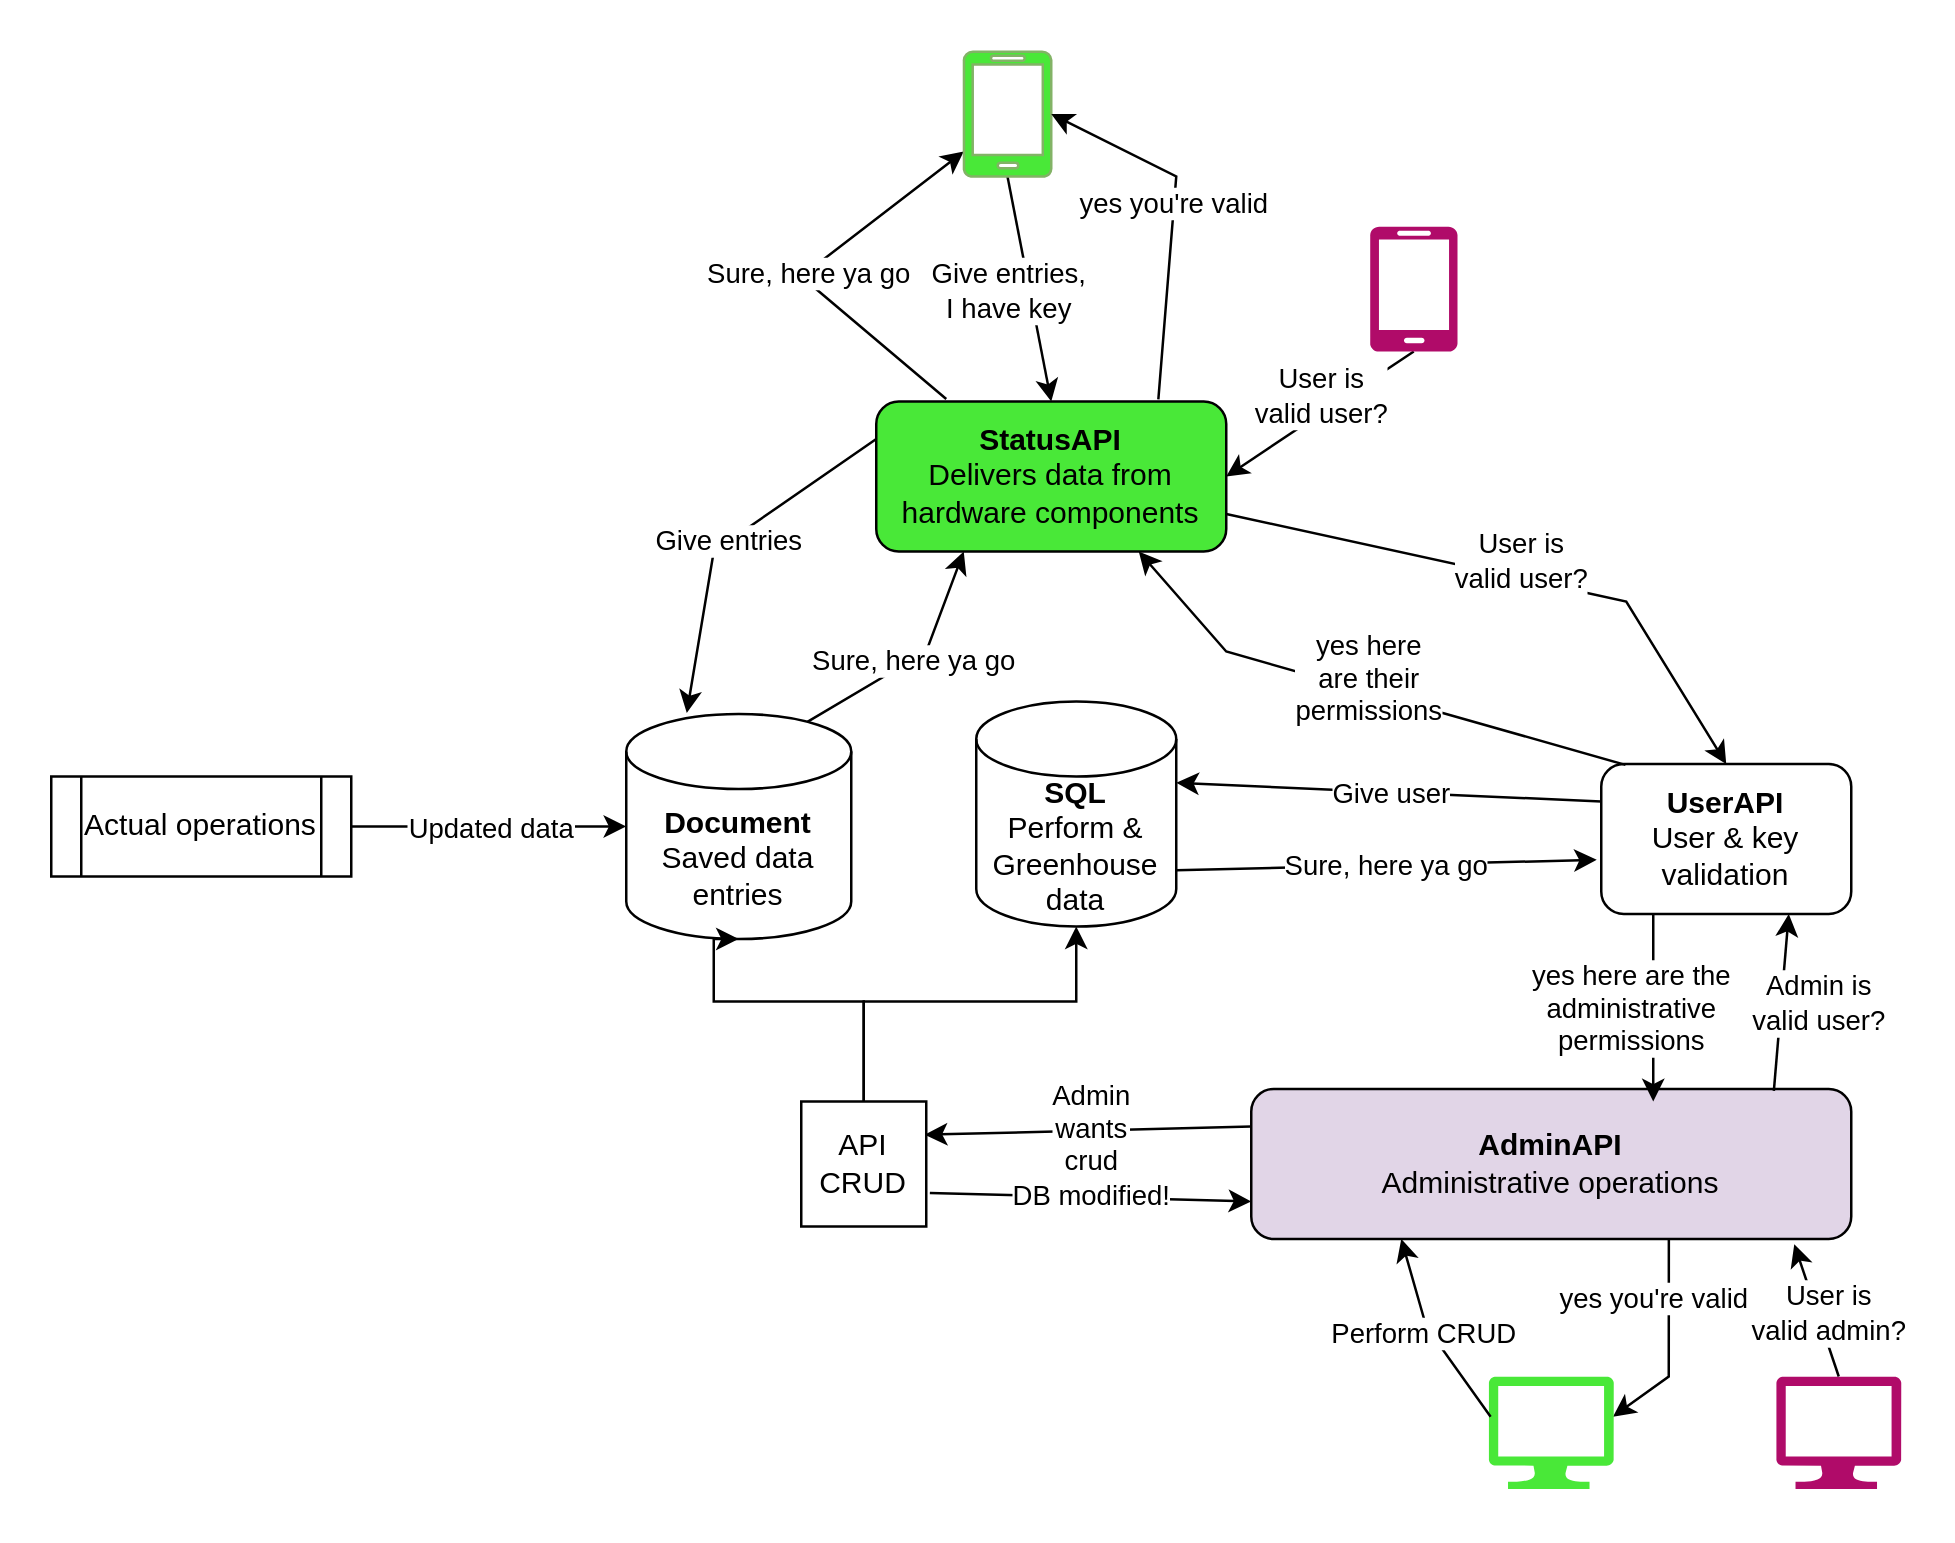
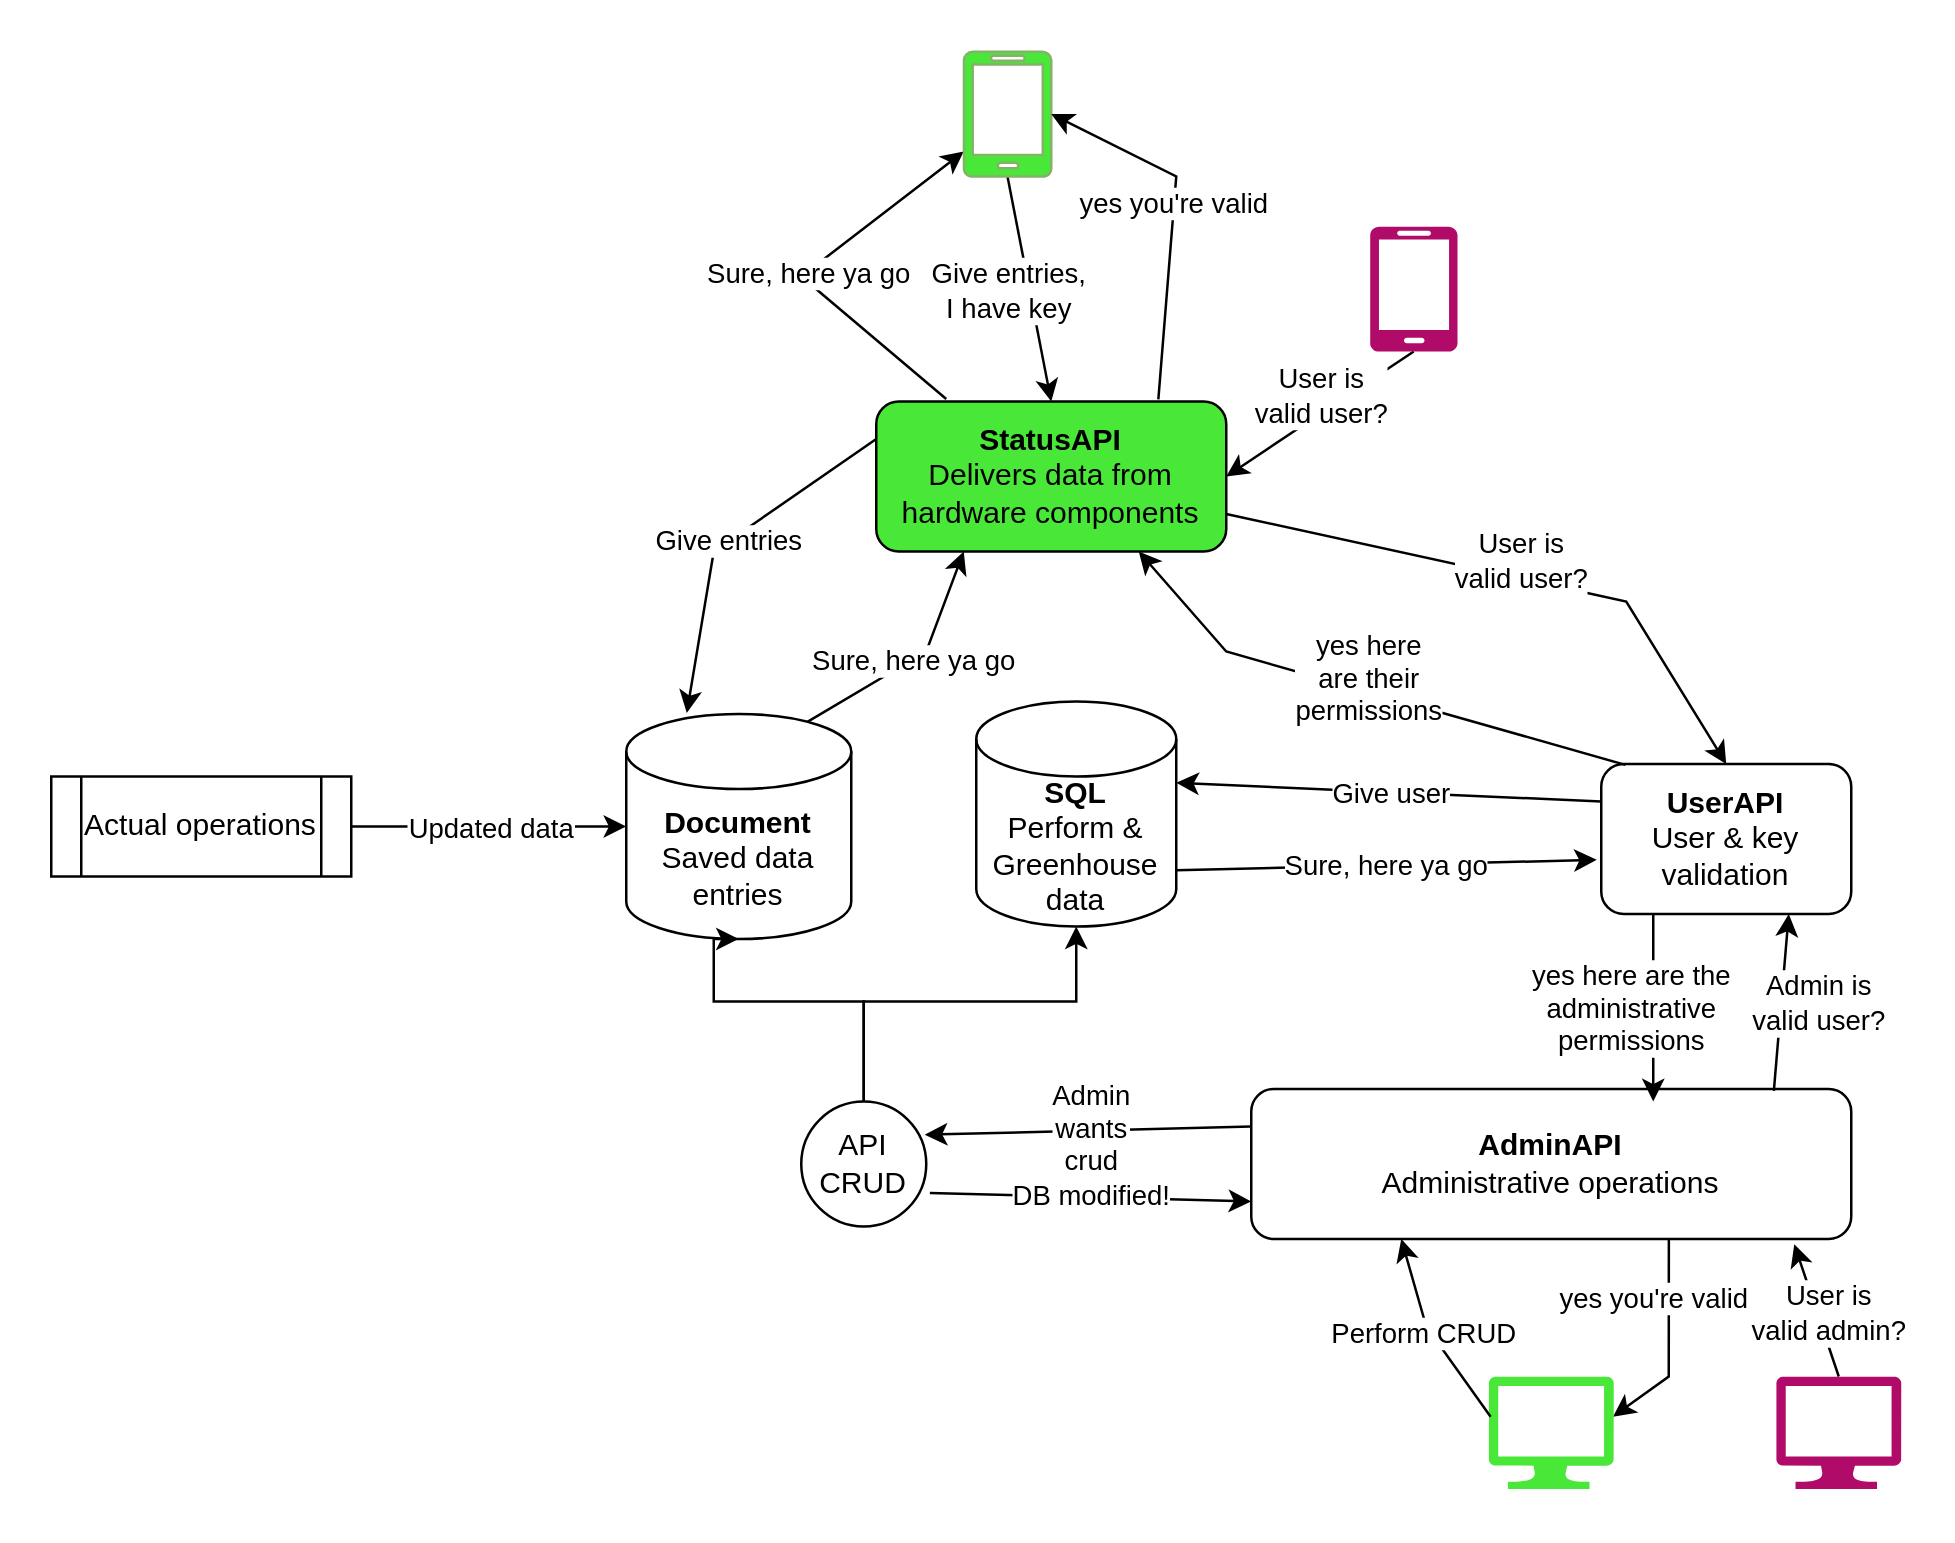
node "API CRUD": shape rectangle -> ellipse
node "AdminAPI Administrative operations": fillcolor #e1d5e7 -> #ffffff
